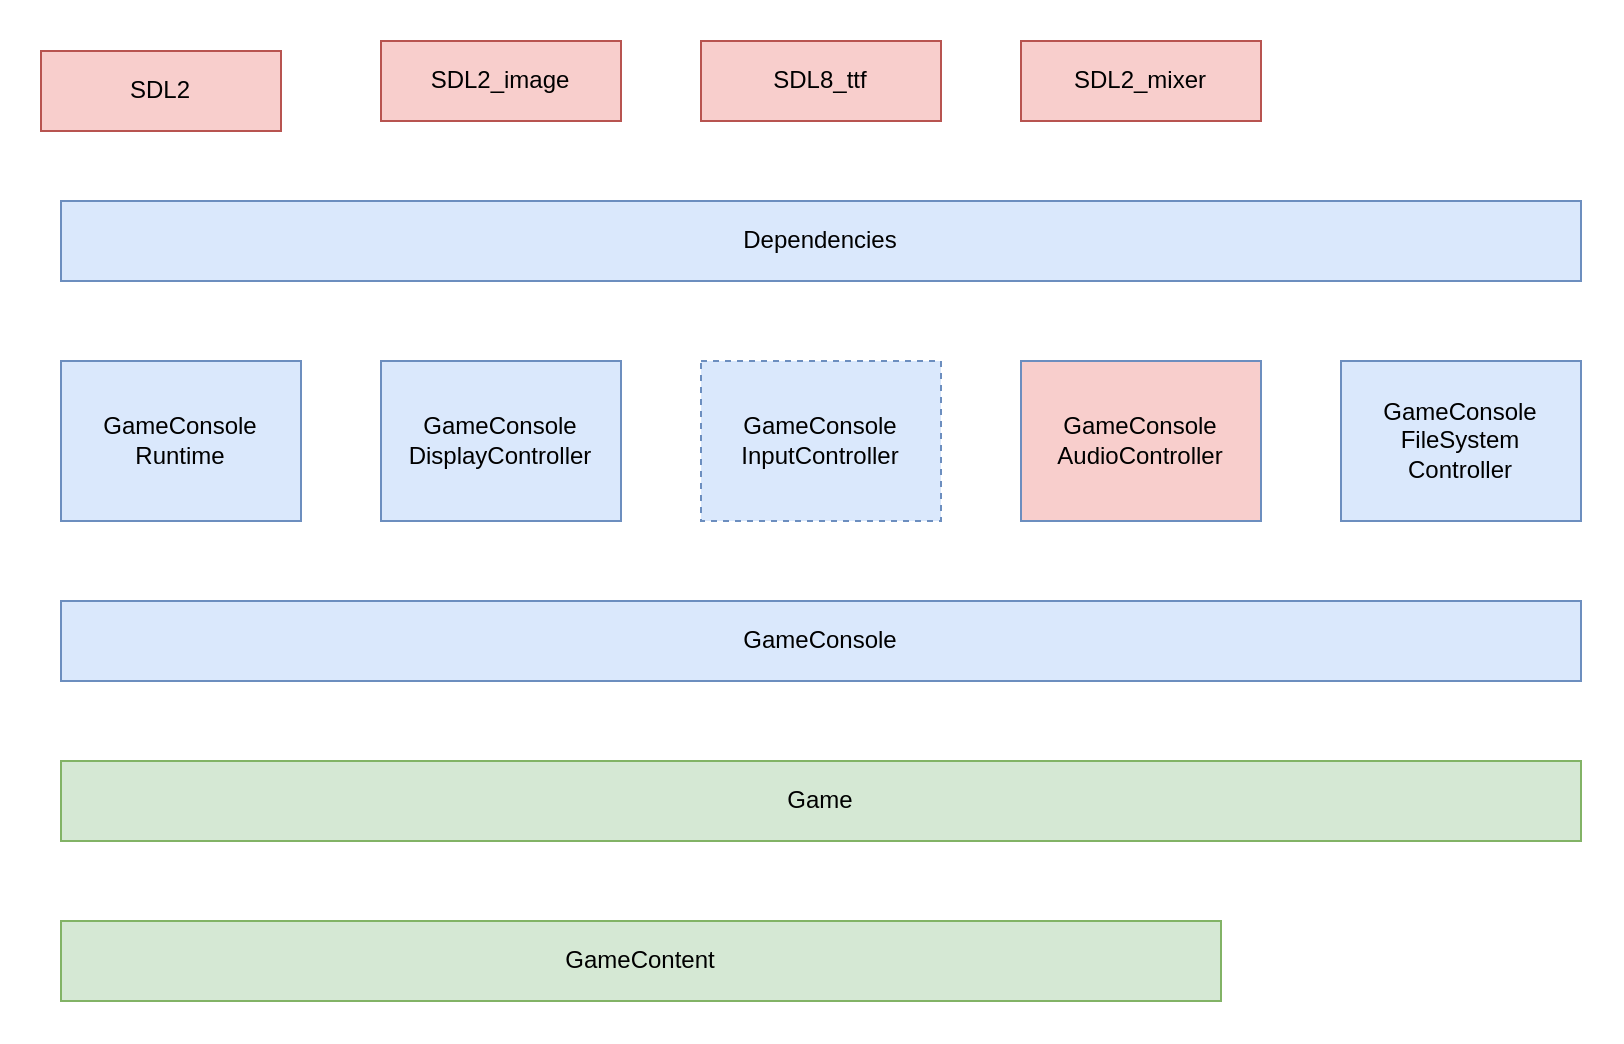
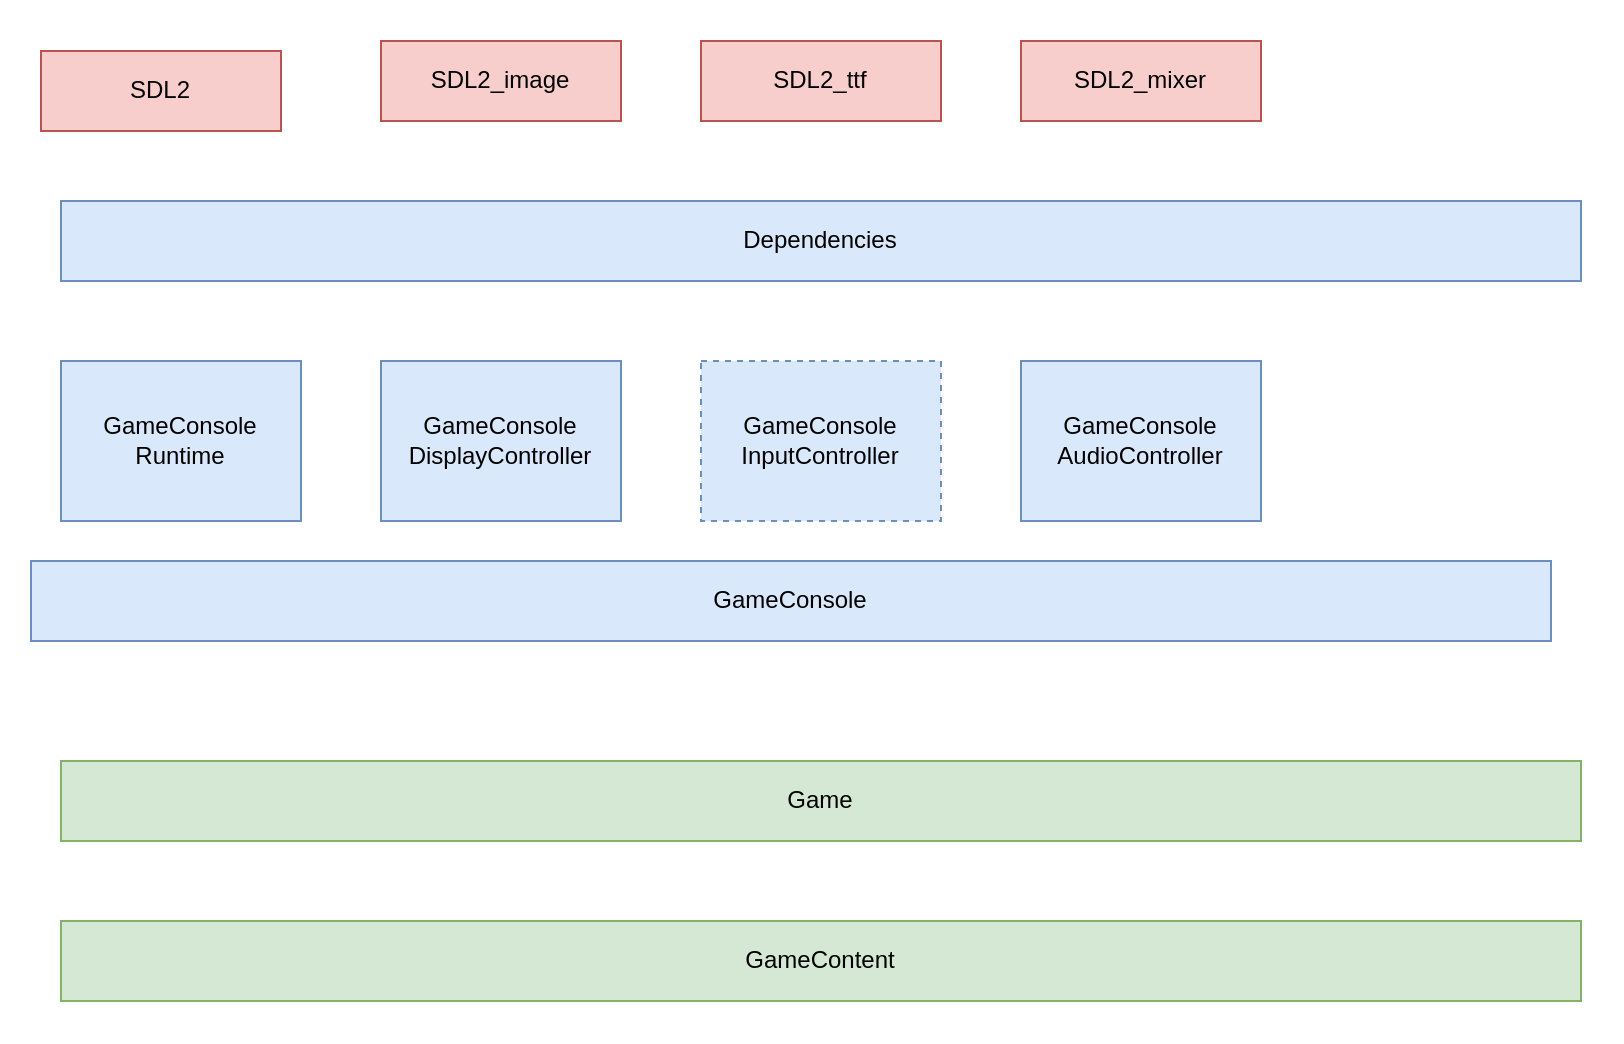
node "SDL8_ttf": label "SDL8_ttf" -> "SDL2_ttf"
node "GameConsole AudioController": fillcolor #f8cecc -> #dae8fc
node "GameConsole FileSystem Controller": removed
node "GameConsole": moved (821, 641) -> (791, 601)
node "GameContent": size 1160x80 -> 1520x80
